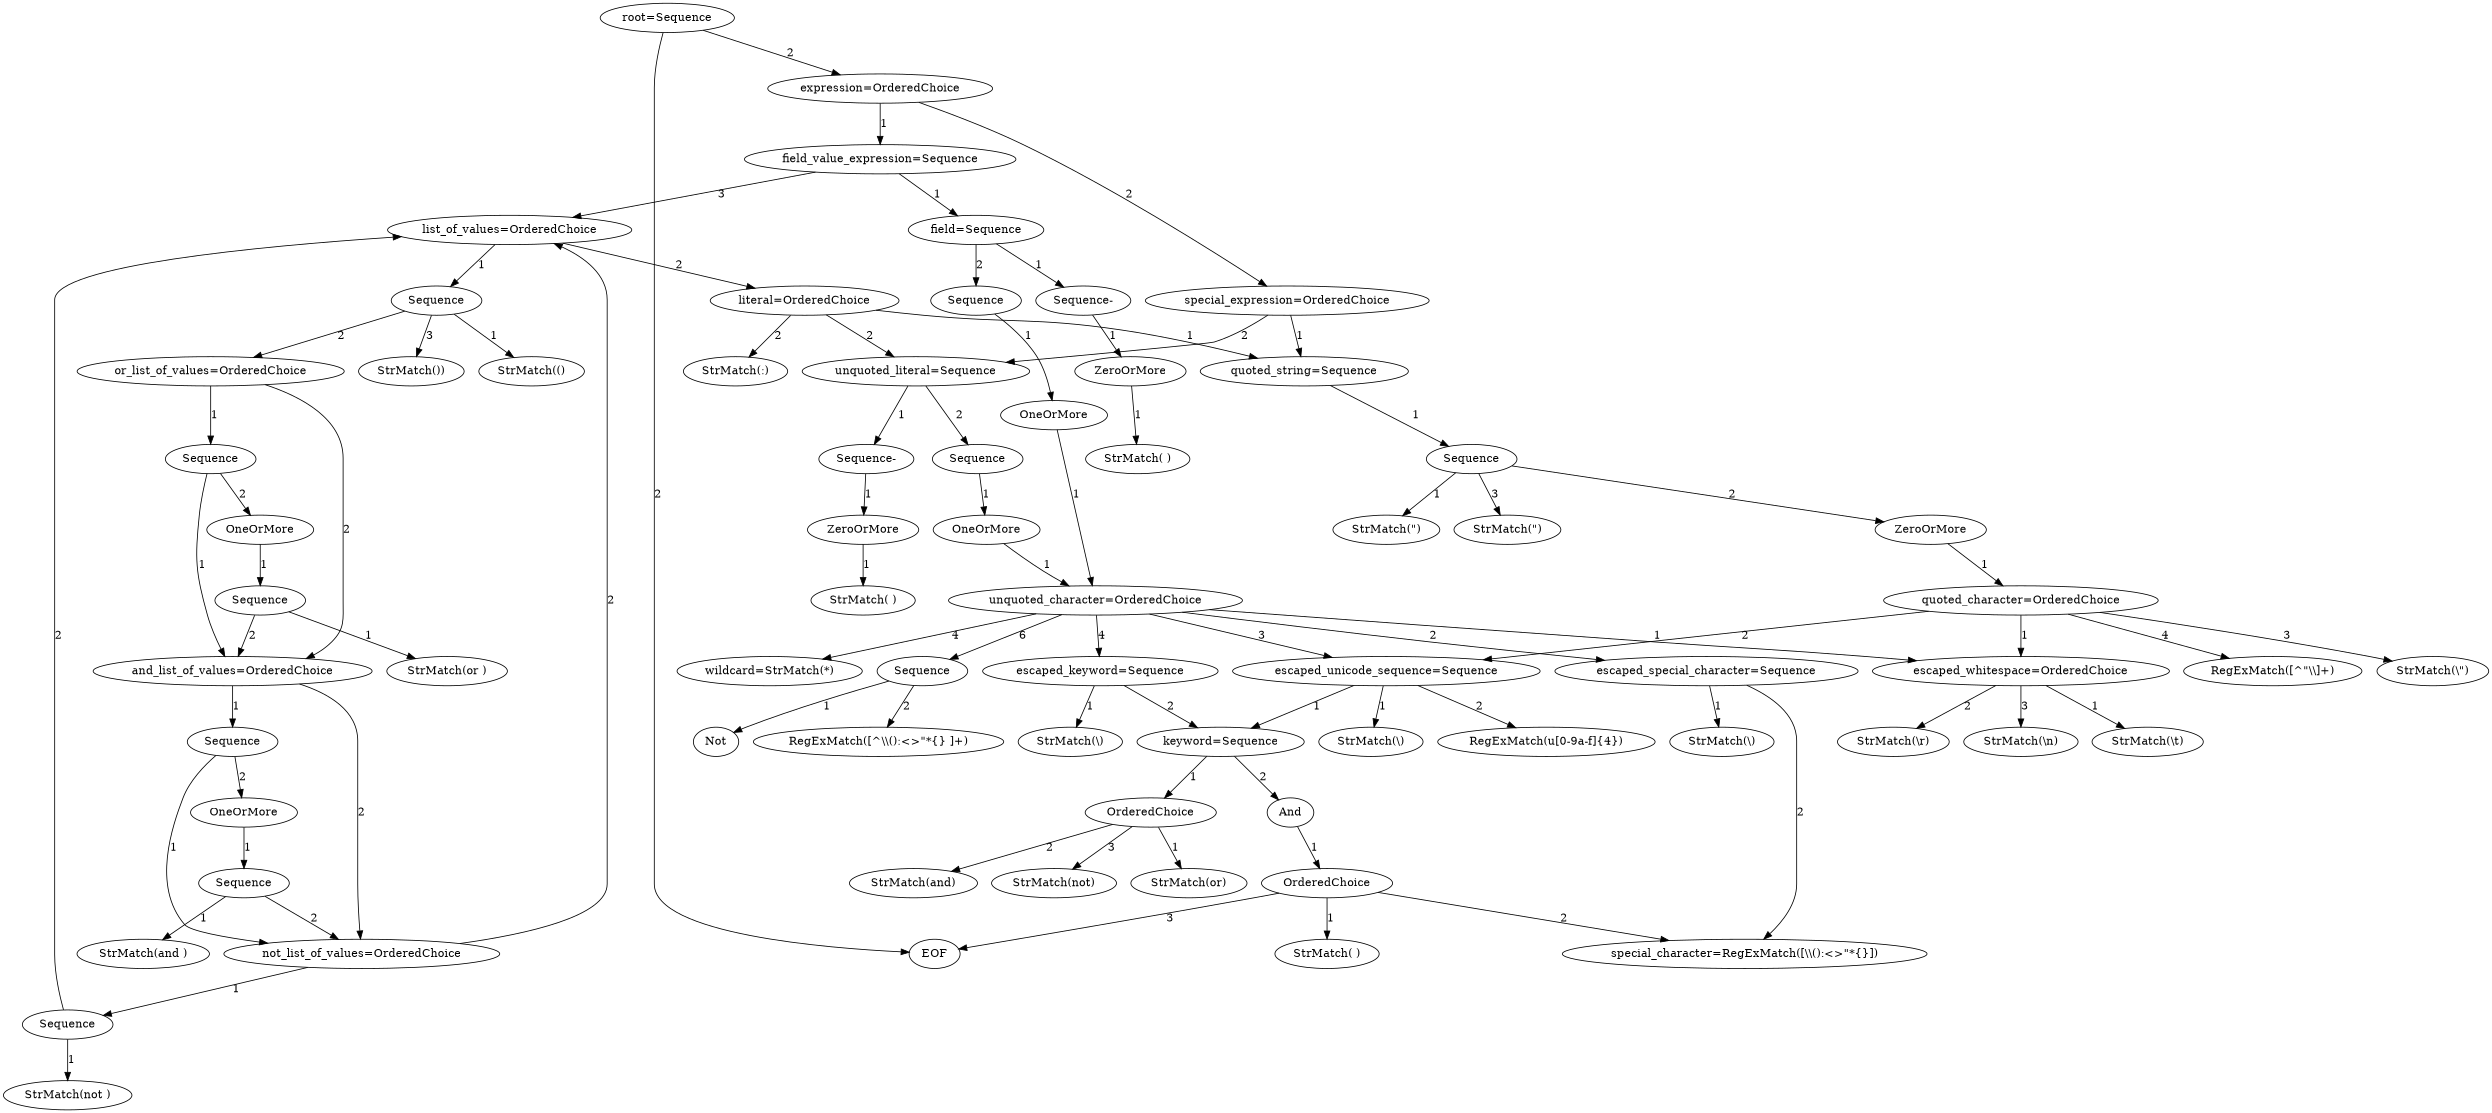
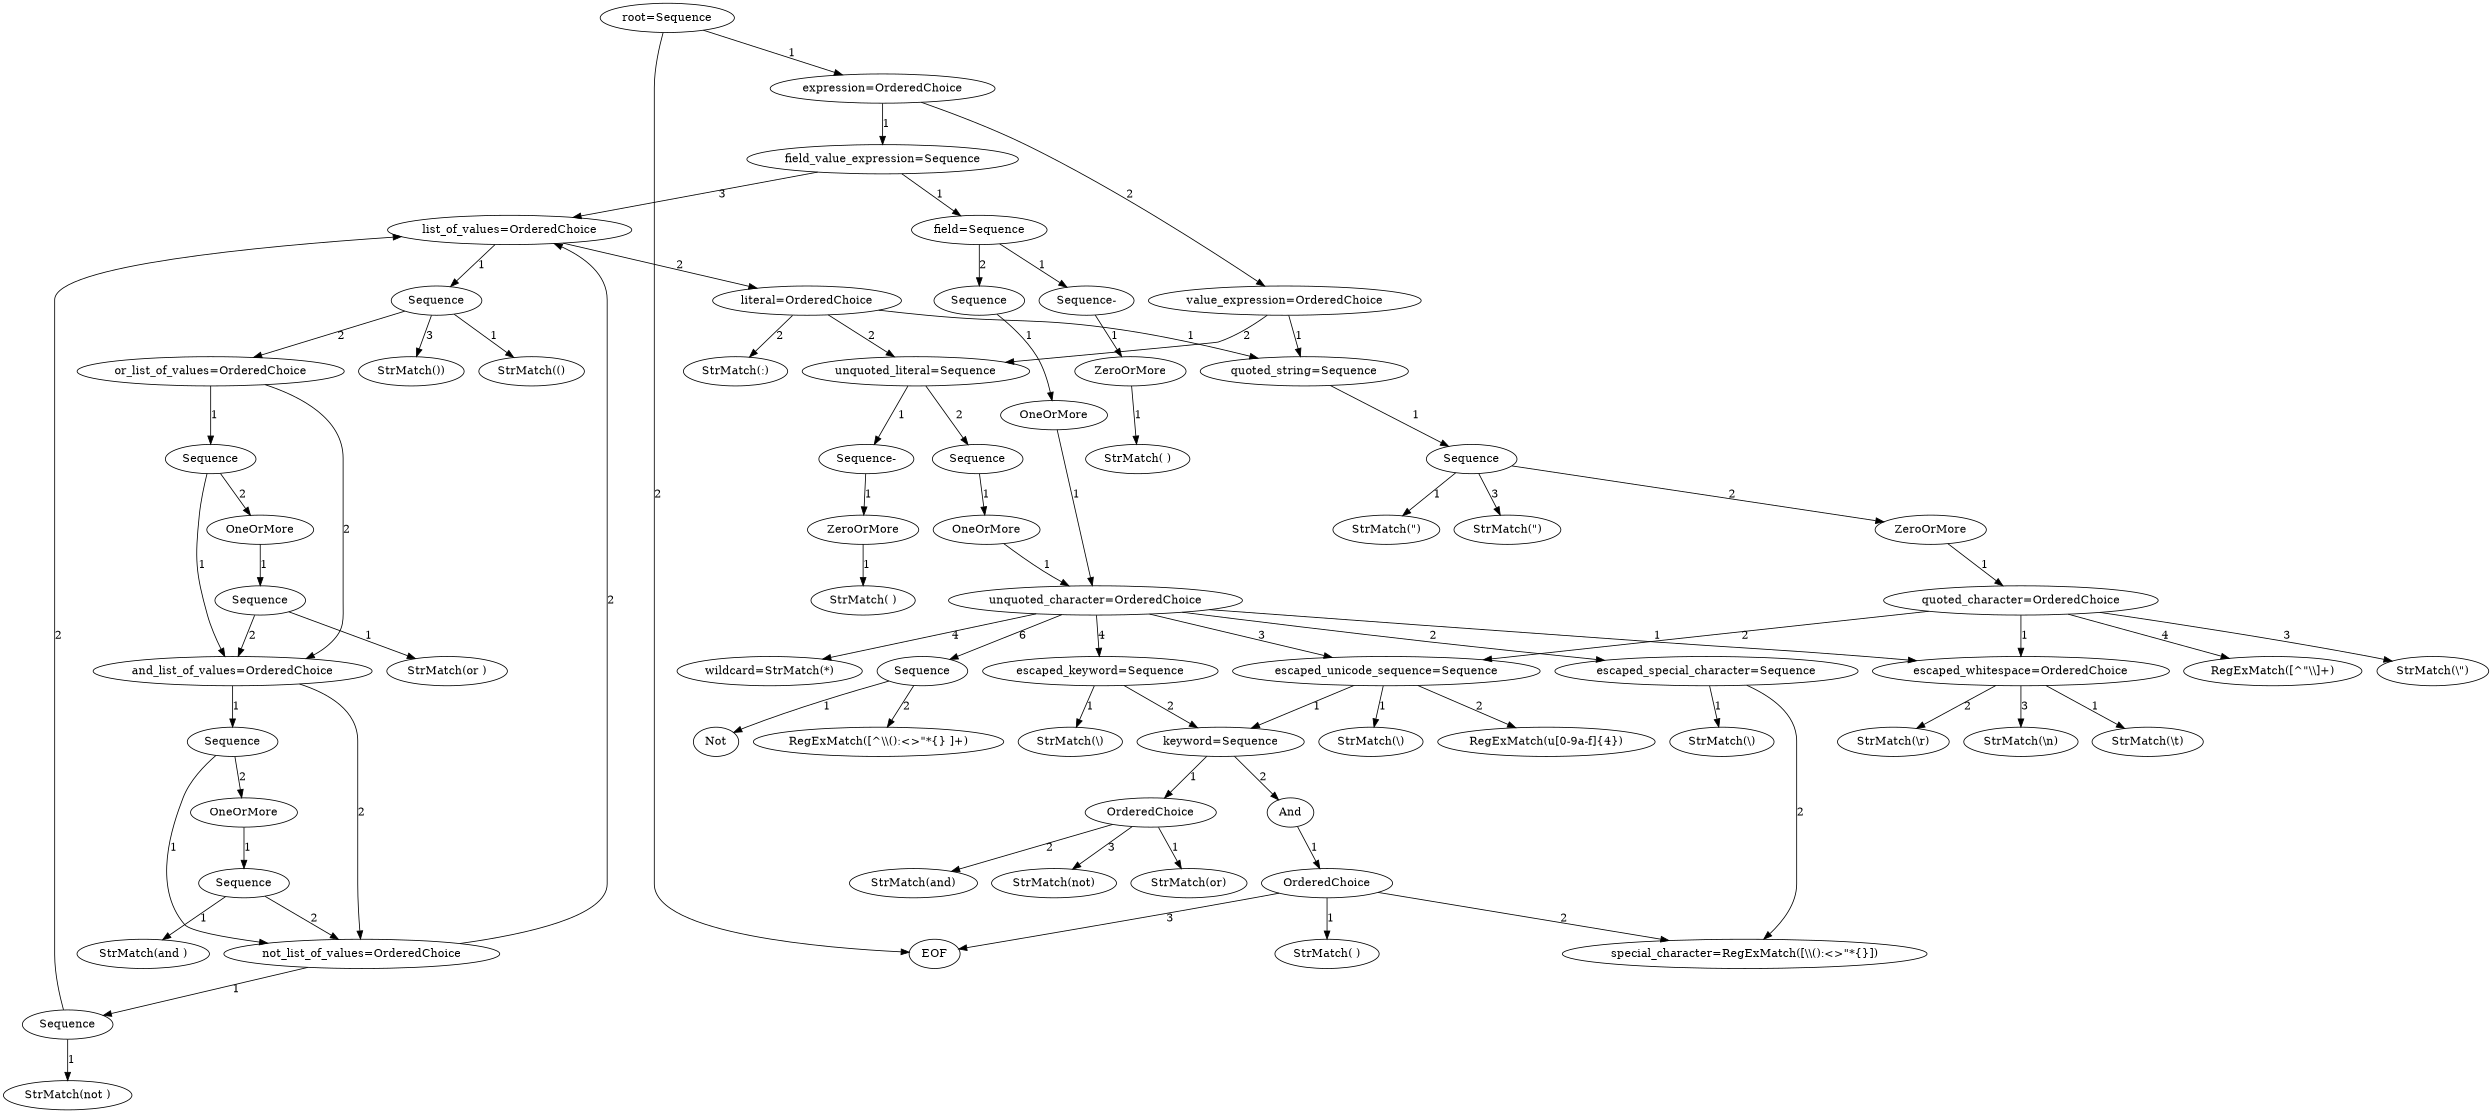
edge "root=Sequence" -> "expression=OrderedChoice": label "2" -> "1"
node "special_expression=OrderedChoice": label "special_expression=OrderedChoice" -> "value_expression=OrderedChoice"
